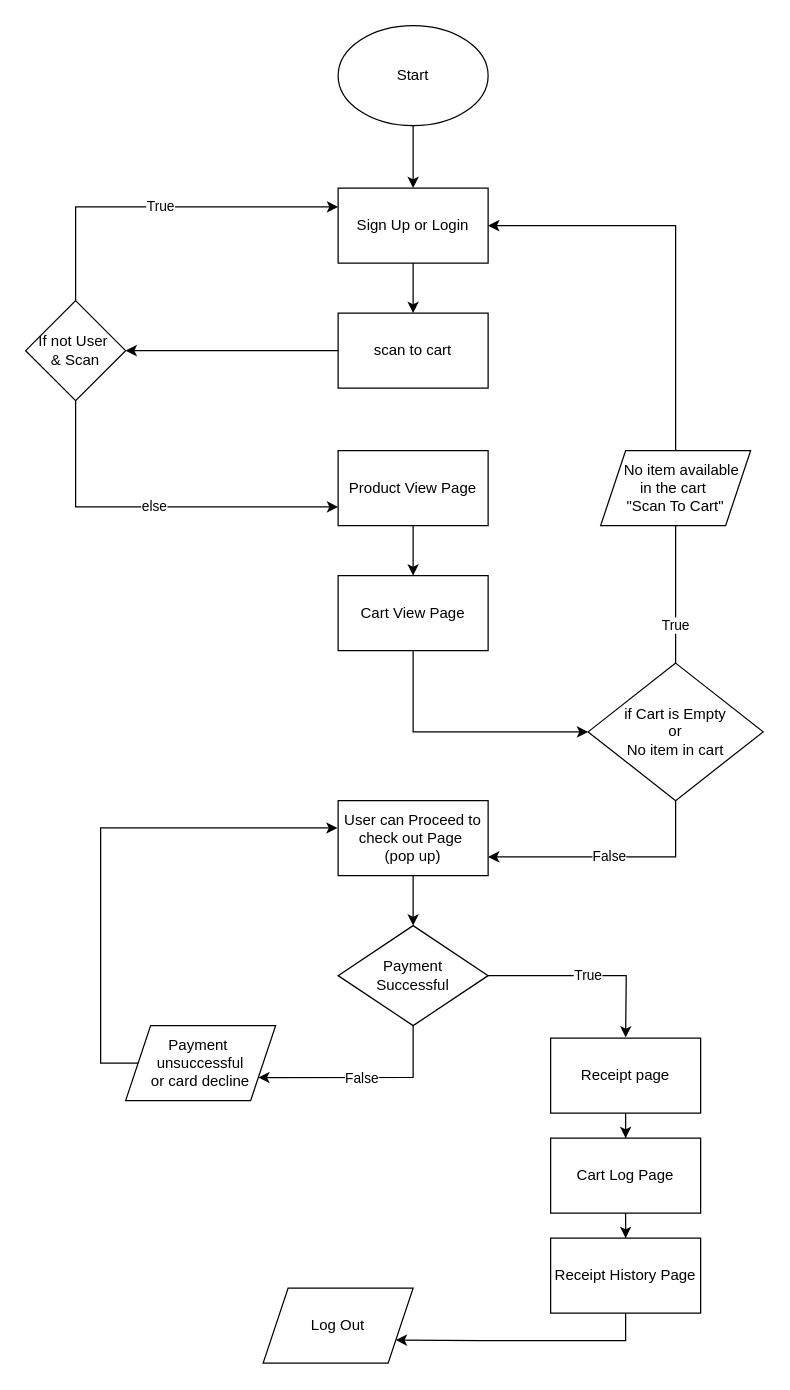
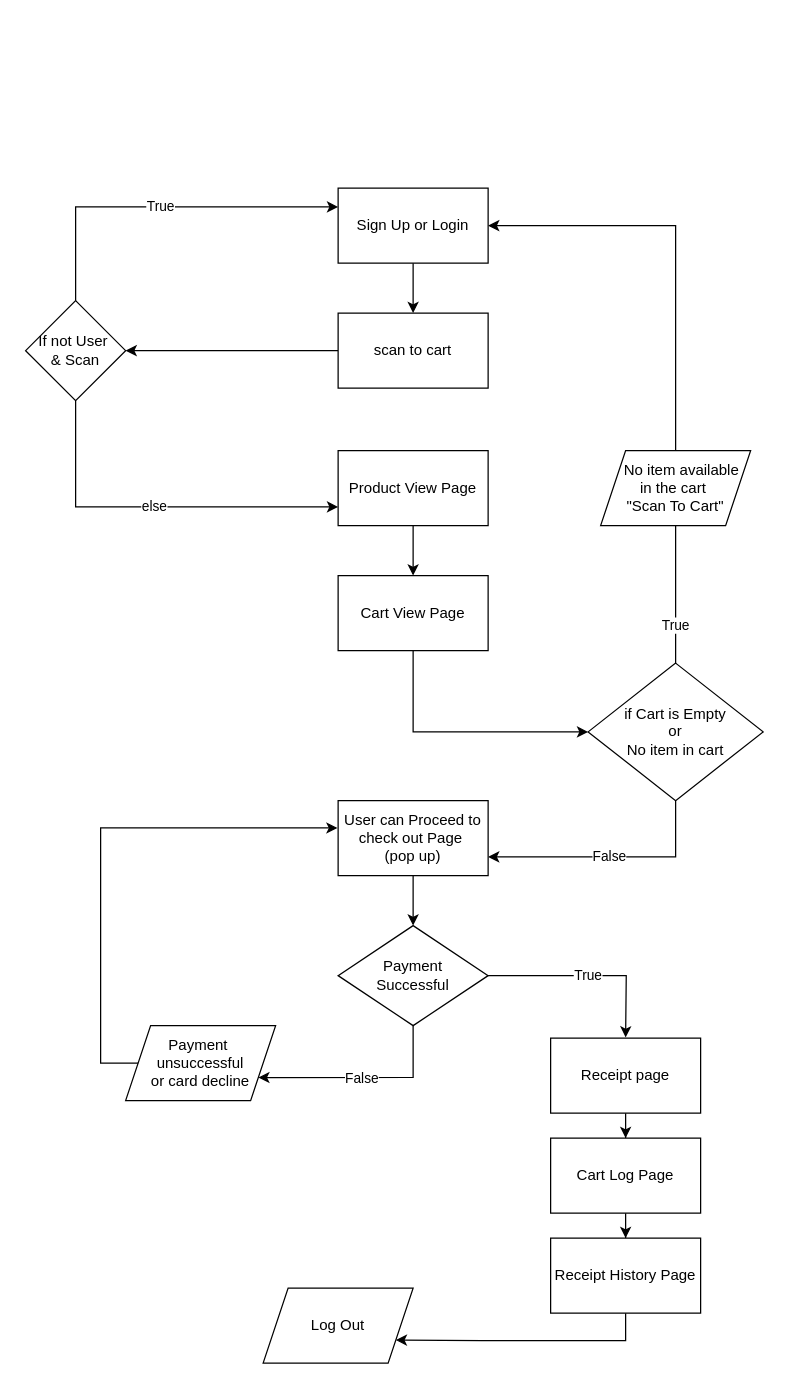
node "Start": removed
edge "Start" -> "Sign Up or Login": removed
